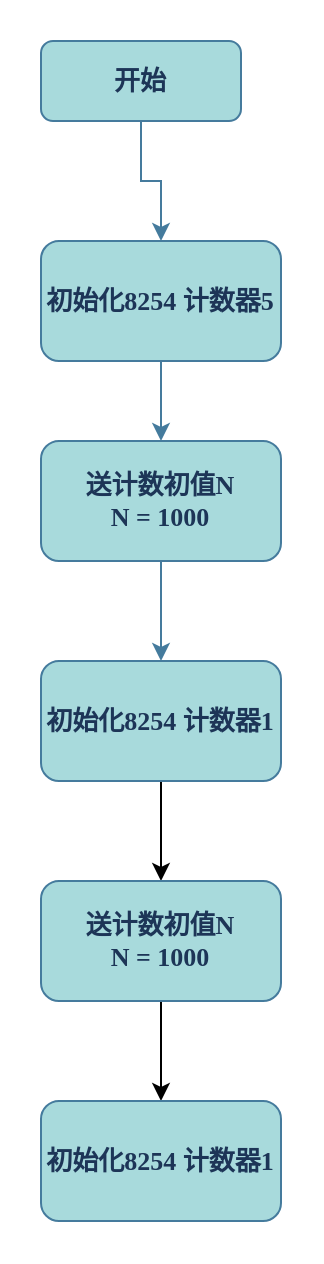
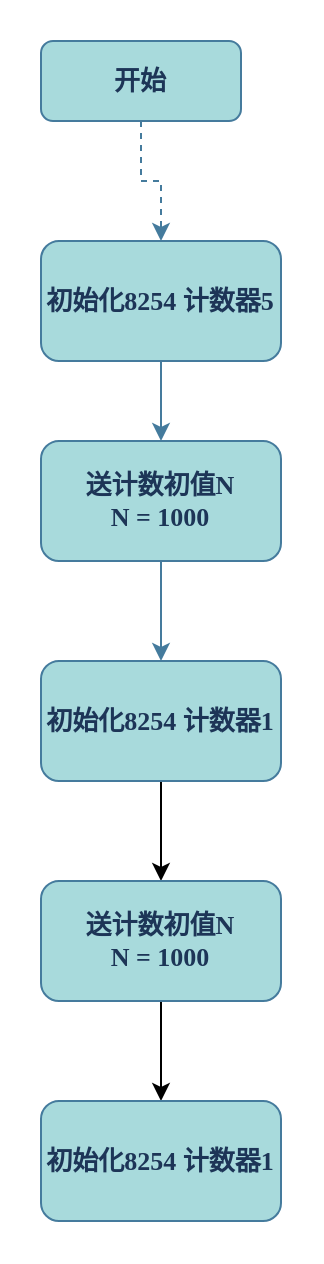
edge "开始" -> "初始化8254 计数器5": style solid -> dashed
